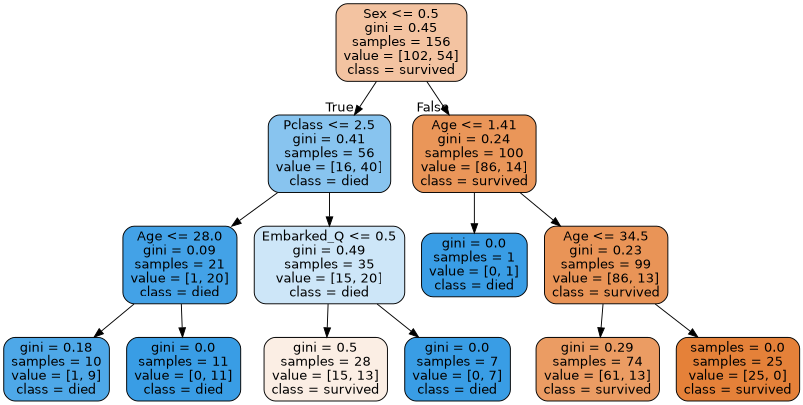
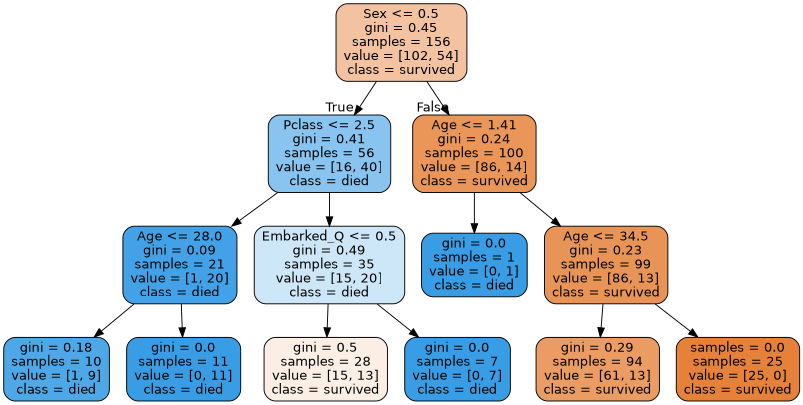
node "gini = 0.29 samples = 74 value = [61, 13] class = survived": label "gini = 0.29 samples = 74 value = [61, 13] class = survived" -> "gini = 0.29 samples = 94 value = [61, 13] class = survived"
